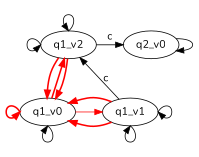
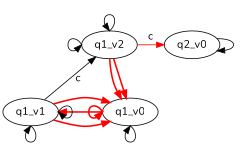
edge "q1_v2" -> "q2_v0": color black -> red
edge "q1_v0" -> "q1_v2": removed
edge "q1_v0" -> "q1_v1": style solid -> bold
